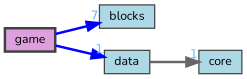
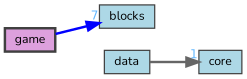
edge "game" -> "data": removed
